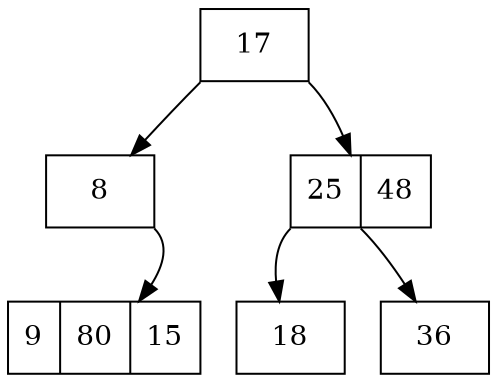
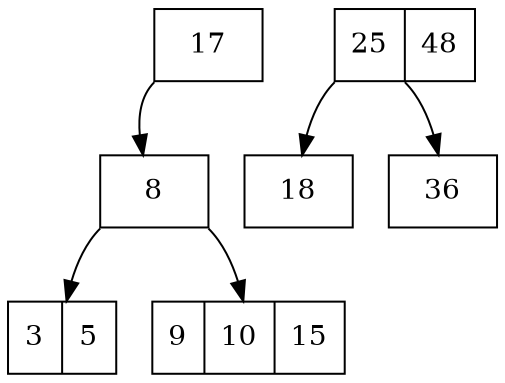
edge "17" -> "25": removed
node "9": text "80" -> "10"
node "3": added
